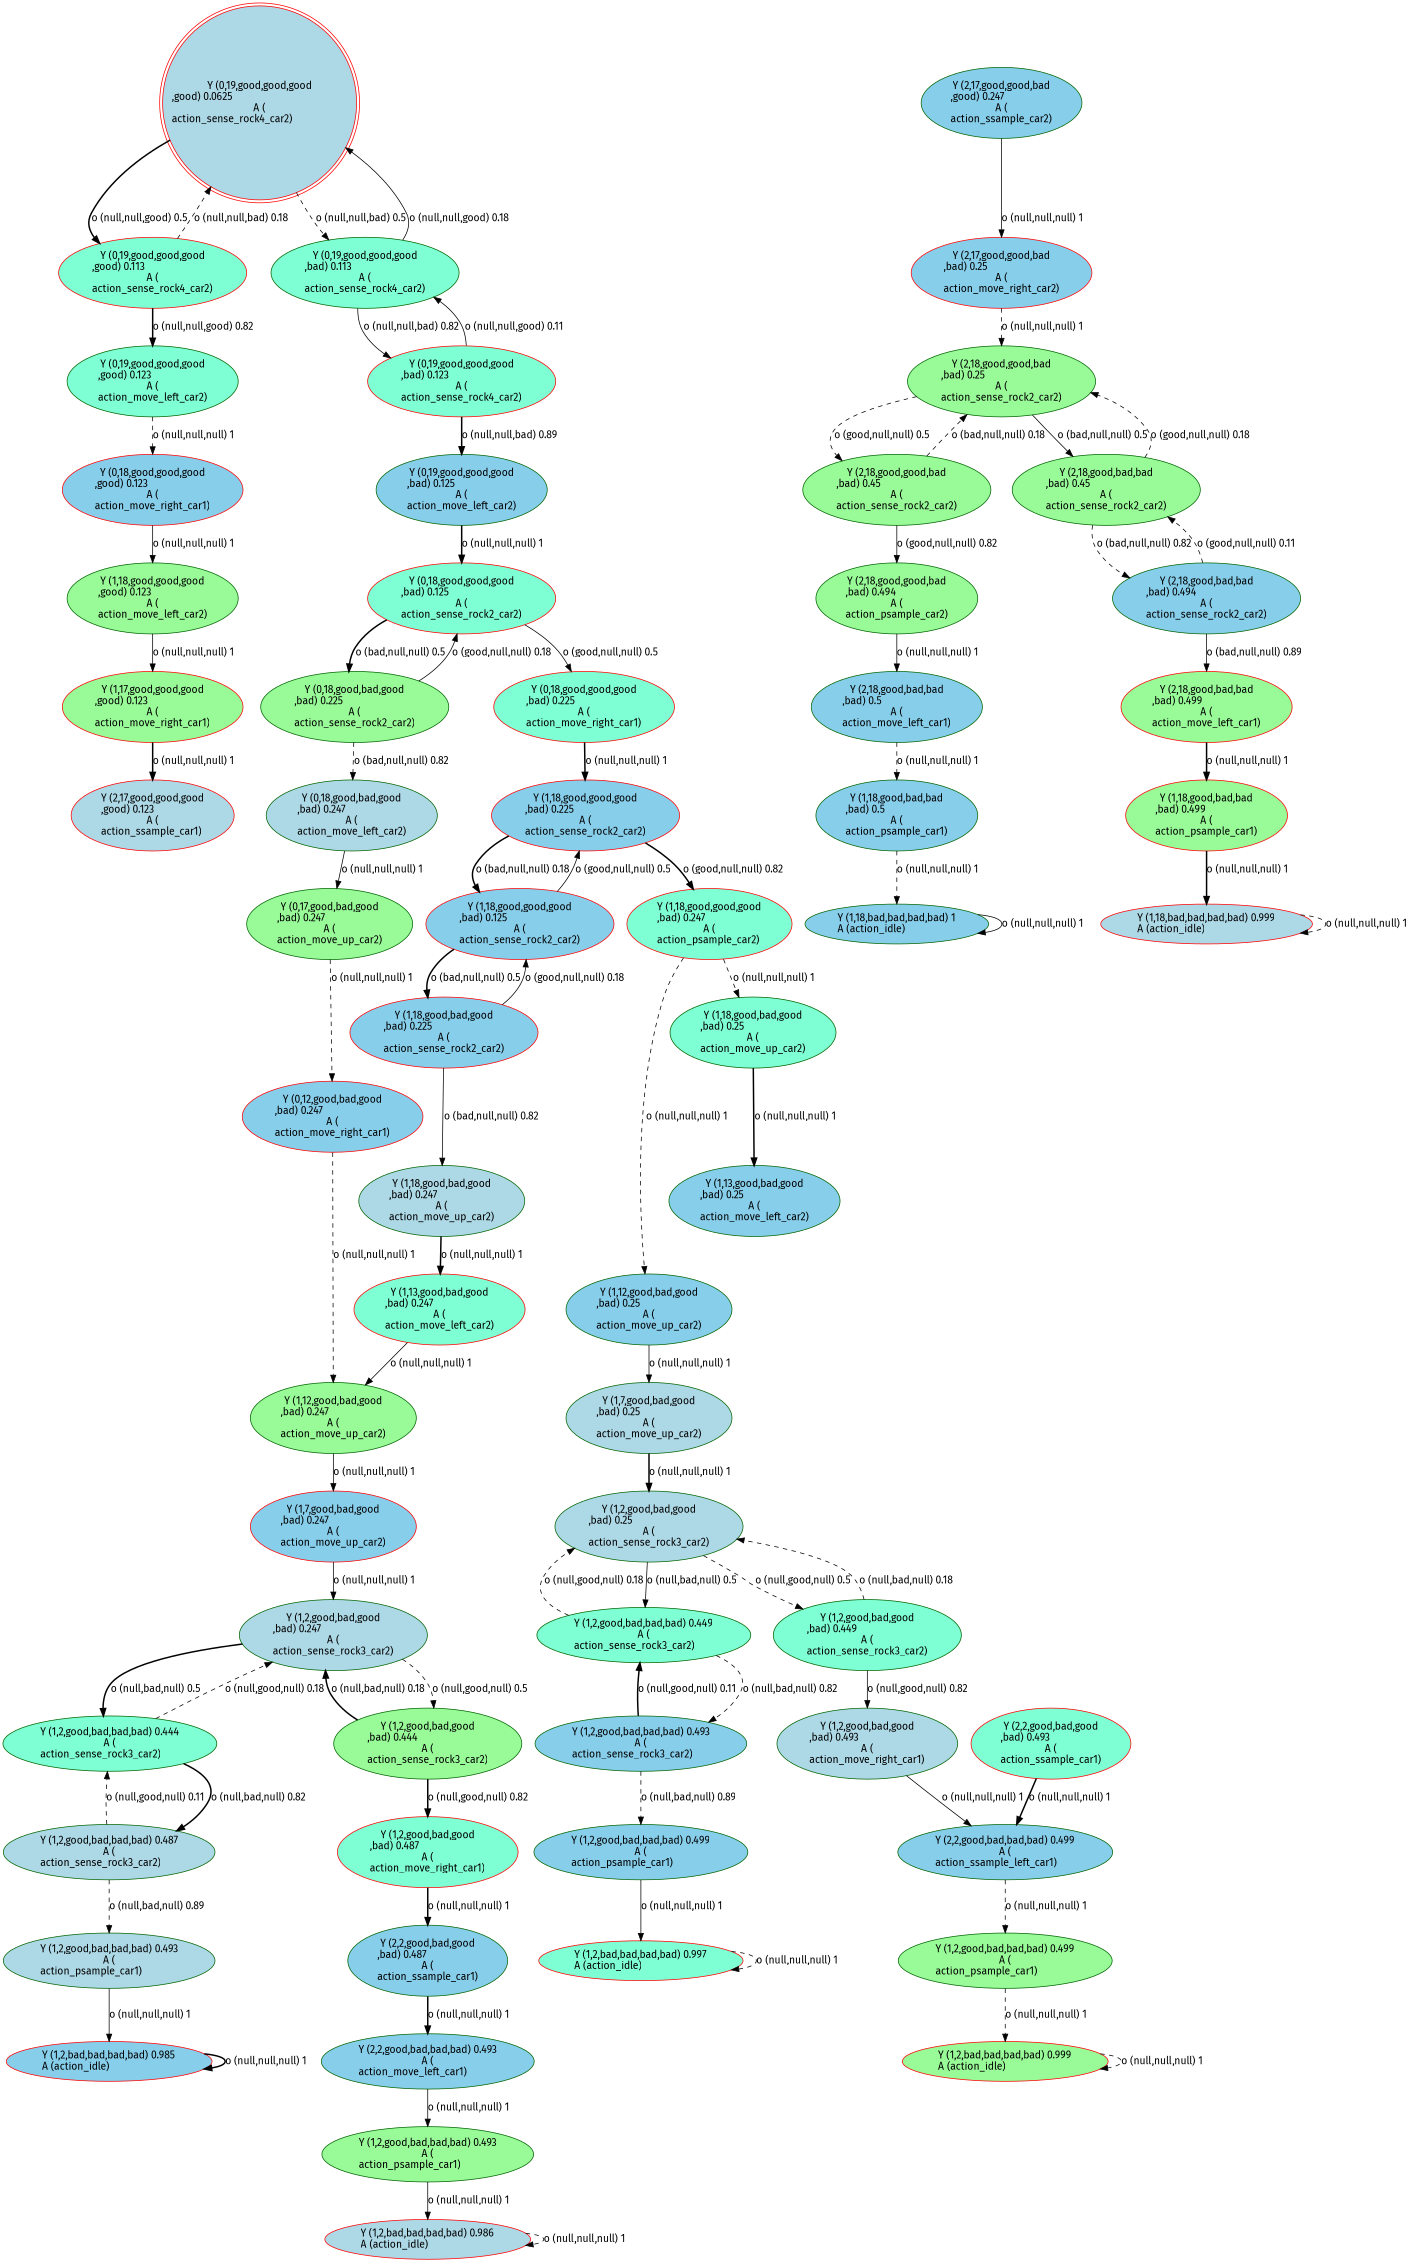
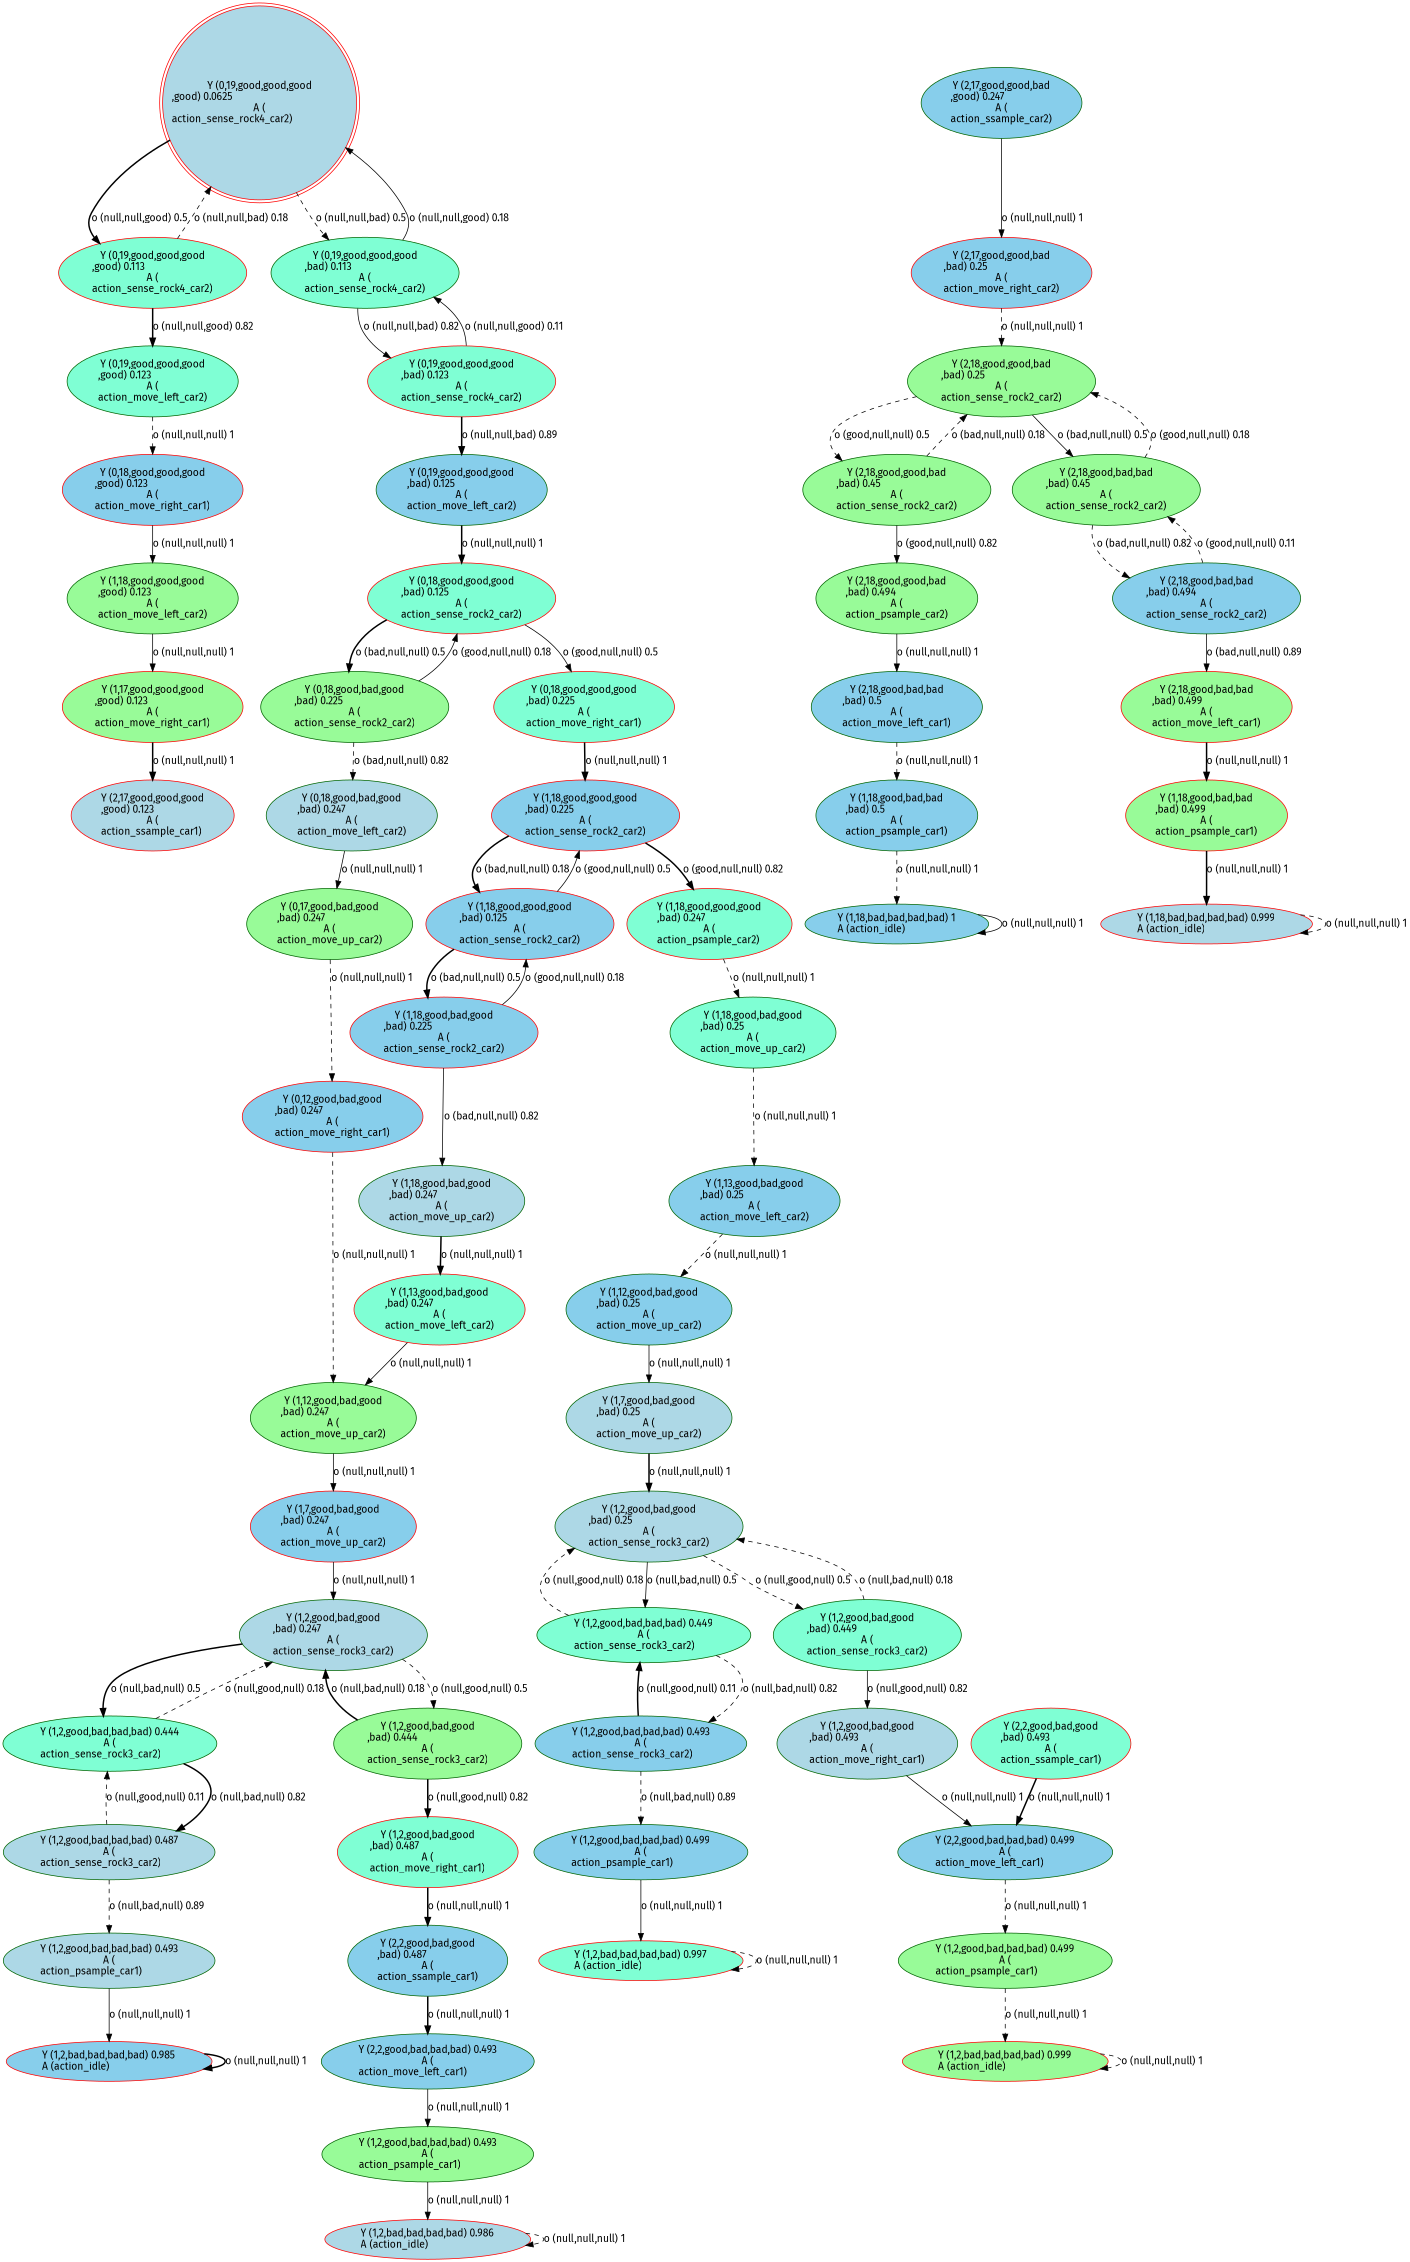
edge "Y (1,18,good,good,good ,bad) 0.247 A ( action_psample_car2)" -> "Y (1,12,good,bad,good ,bad) 0.25 A ( action_move_up_car2)": now "Y (1,13,good,bad,good ,bad) 0.25 A ( action_move_left_car2)" -> "Y (1,12,good,bad,good ,bad) 0.25 A ( action_move_up_car2)"
edge "Y (1,18,good,bad,good ,bad) 0.25 A ( action_move_up_car2)" -> "Y (1,13,good,bad,good ,bad) 0.25 A ( action_move_left_car2)": style bold -> dashed
node "Y (2,2,good,bad,bad,bad) 0.499 A ( action_ssample_left_car1)": label "Y (2,2,good,bad,bad,bad) 0.499 A ( action_ssample_left_car1)" -> "Y (2,2,good,bad,bad,bad) 0.499 A ( action_move_left_car1)"
